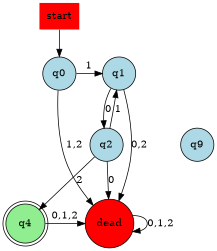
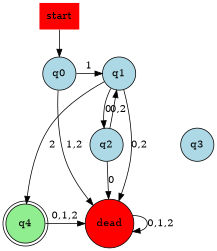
edge "q2" -> "q1": label "1" -> "0,2"
node "q9": label "q9" -> "q3"
edge "q2" -> "q4": now "q1" -> "q4"
